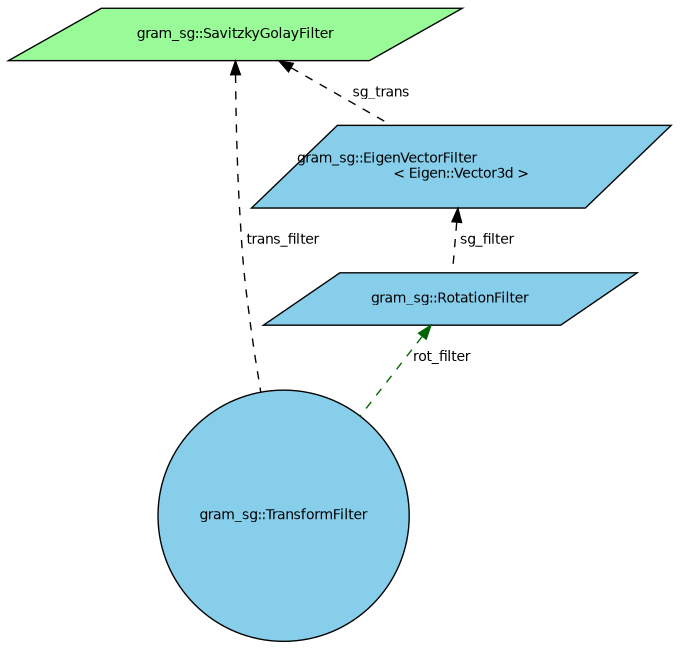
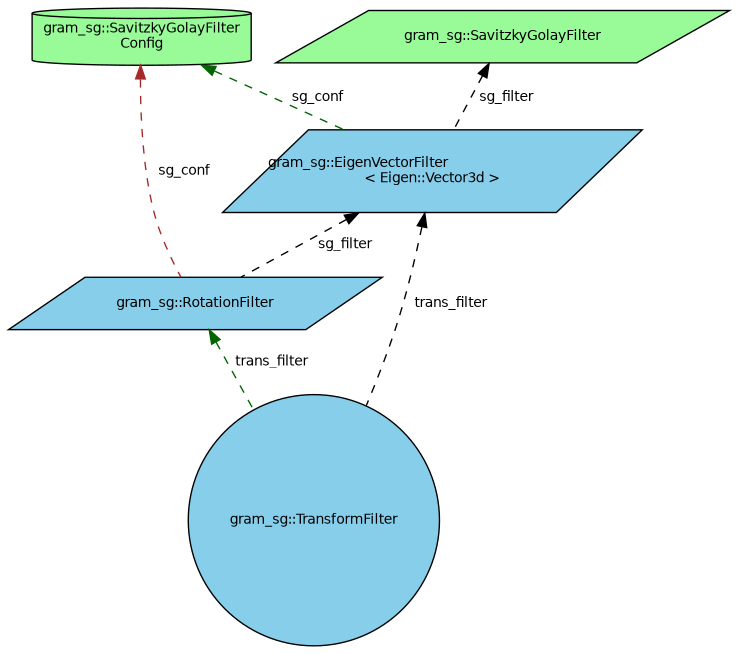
node "gram_sg::SavitzkyGolayFilter Config": added
edge "gram_sg::EigenVectorFilter < Eigen::Vector3d >" -> "gram_sg::SavitzkyGolayFilter": label " sg_trans" -> " sg_filter"
edge "gram_sg::TransformFilter" -> "gram_sg::SavitzkyGolayFilter": now "gram_sg::TransformFilter" -> "gram_sg::EigenVectorFilter < Eigen::Vector3d >"
edge "gram_sg::TransformFilter" -> "gram_sg::RotationFilter": label " rot_filter" -> " trans_filter"
